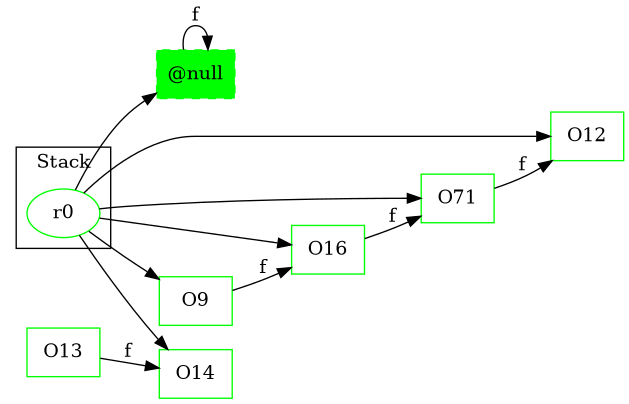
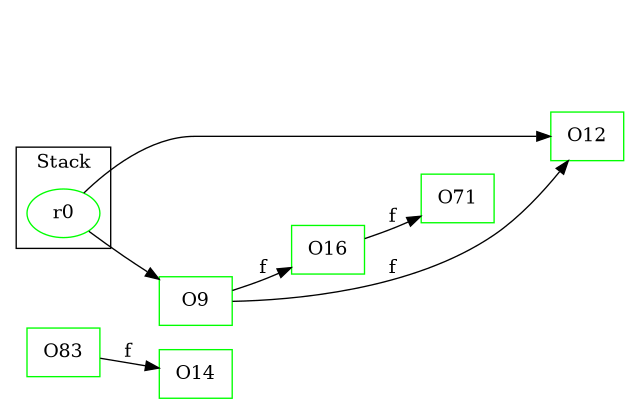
node "@null": removed
edge "O71" -> "O12": now "O9" -> "O12"
edge "r0" -> "O71": removed
edge "r0" -> "O16": removed
edge "r0" -> "O14": removed
node "O13": label "O13" -> "O83"
